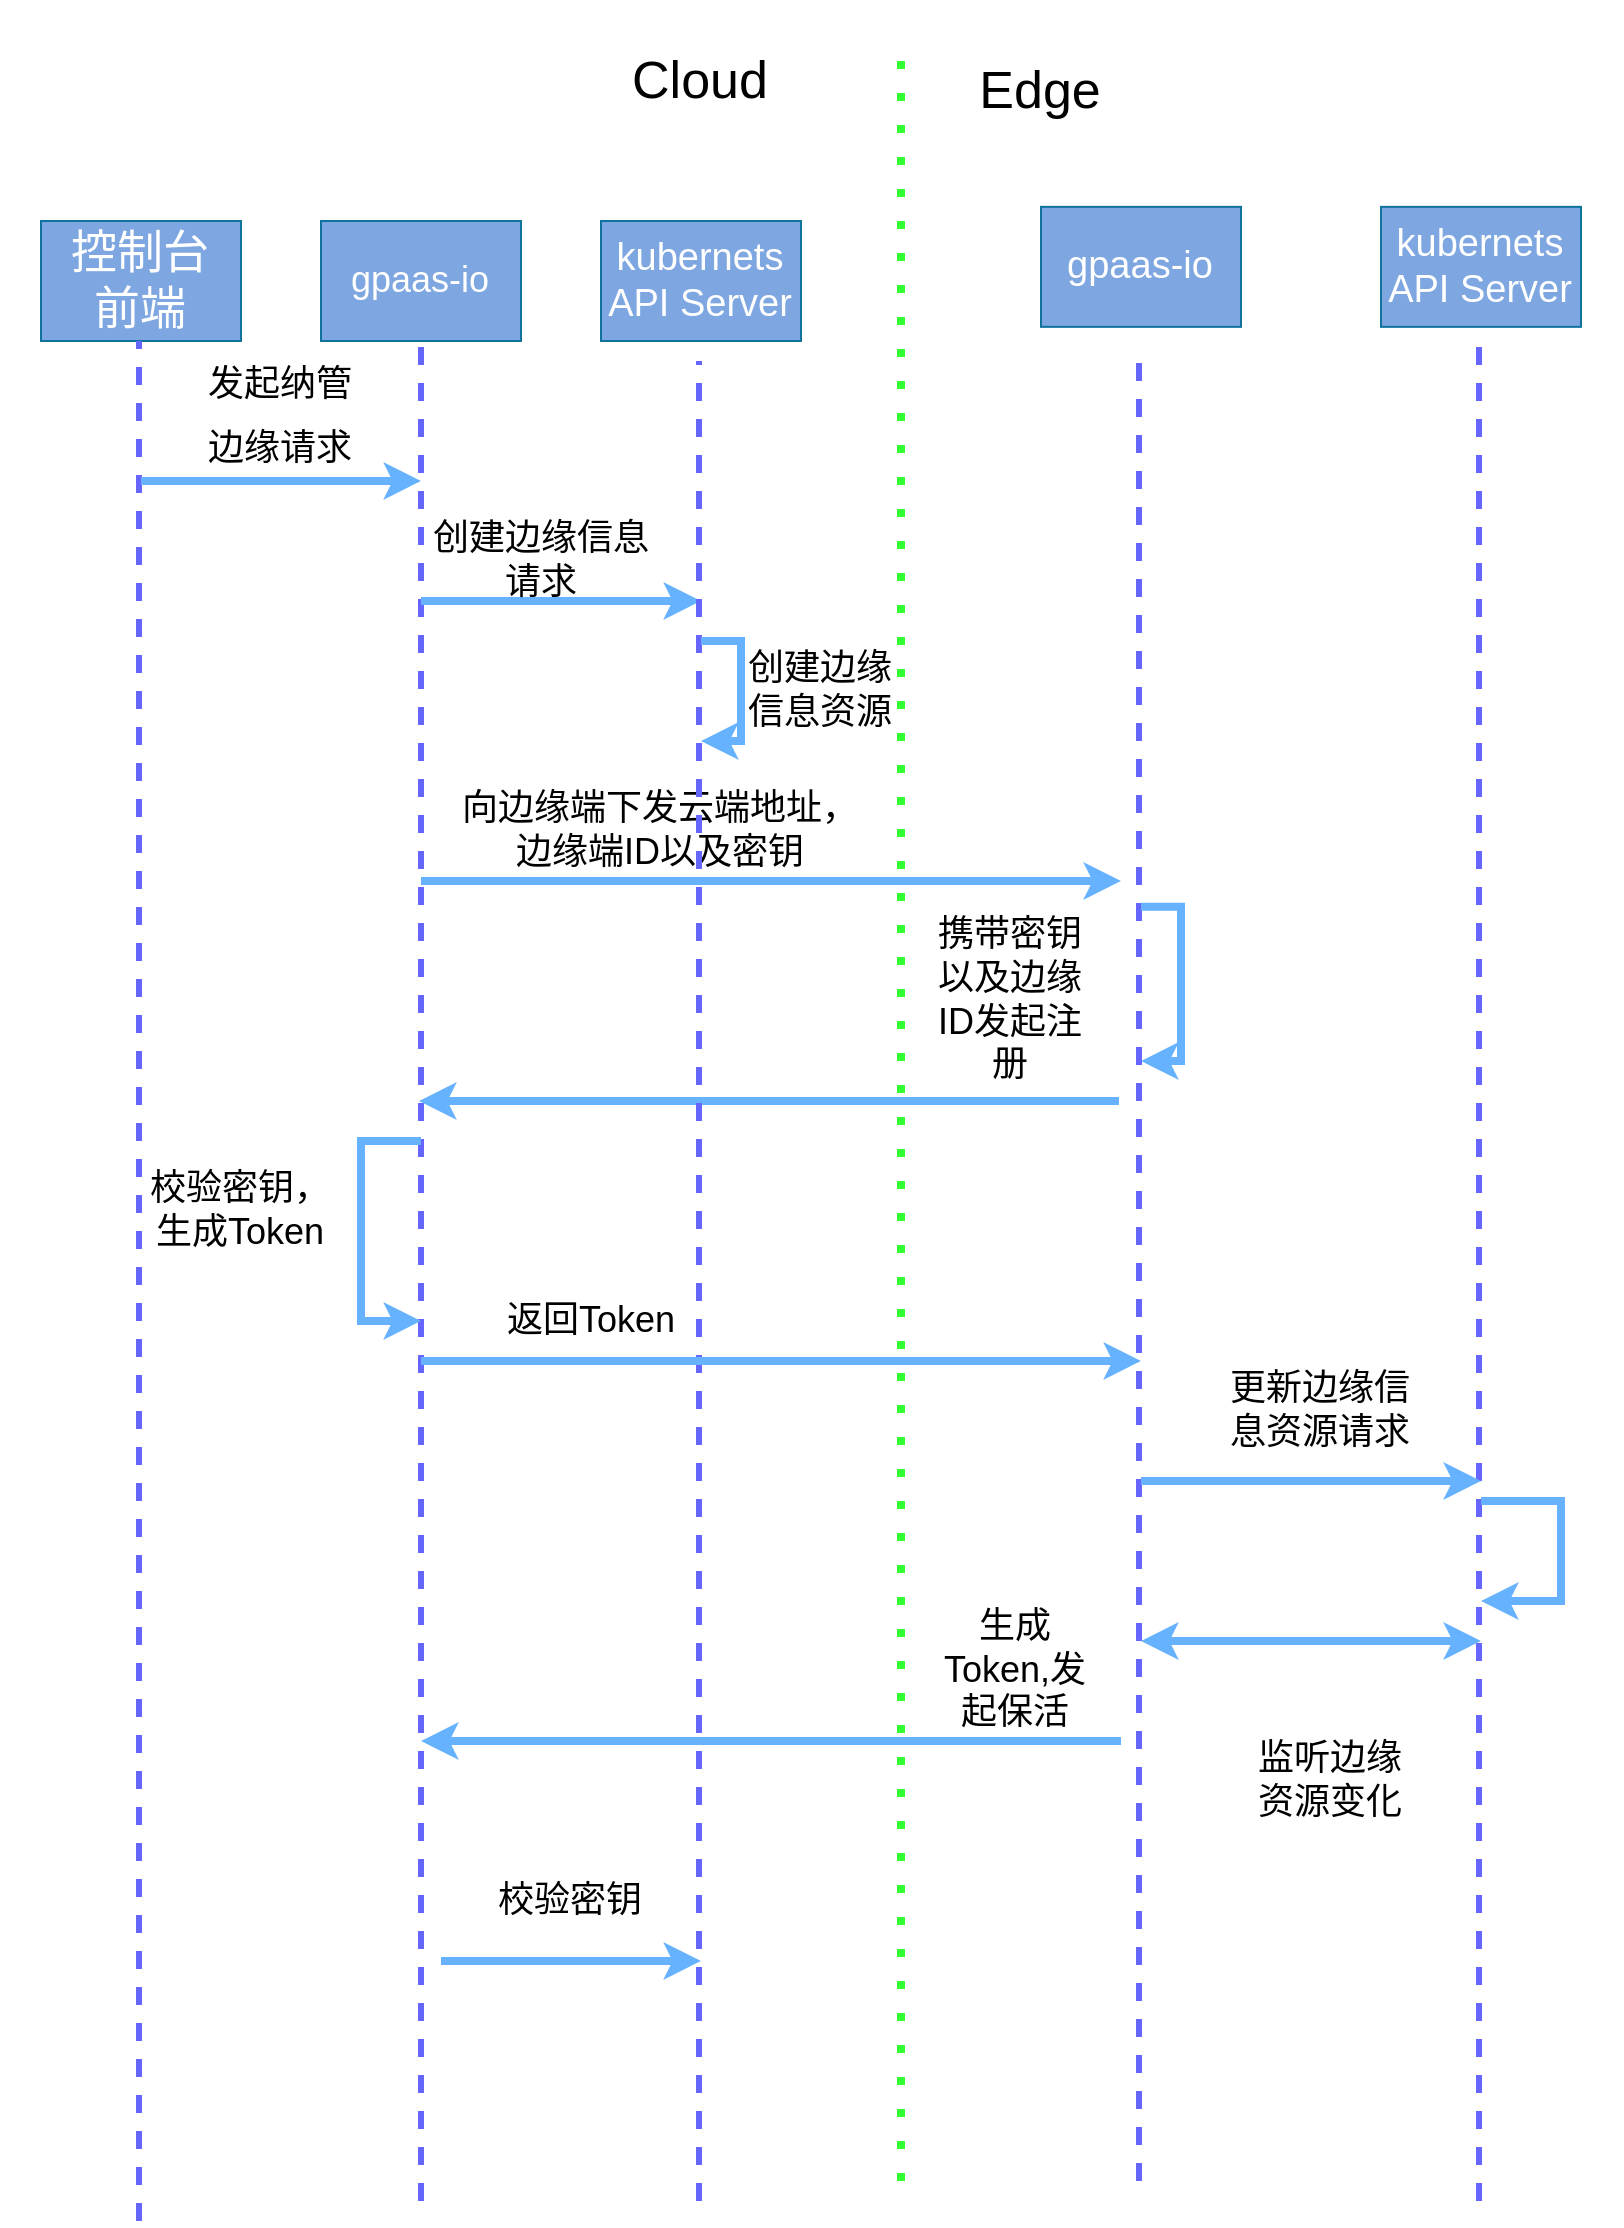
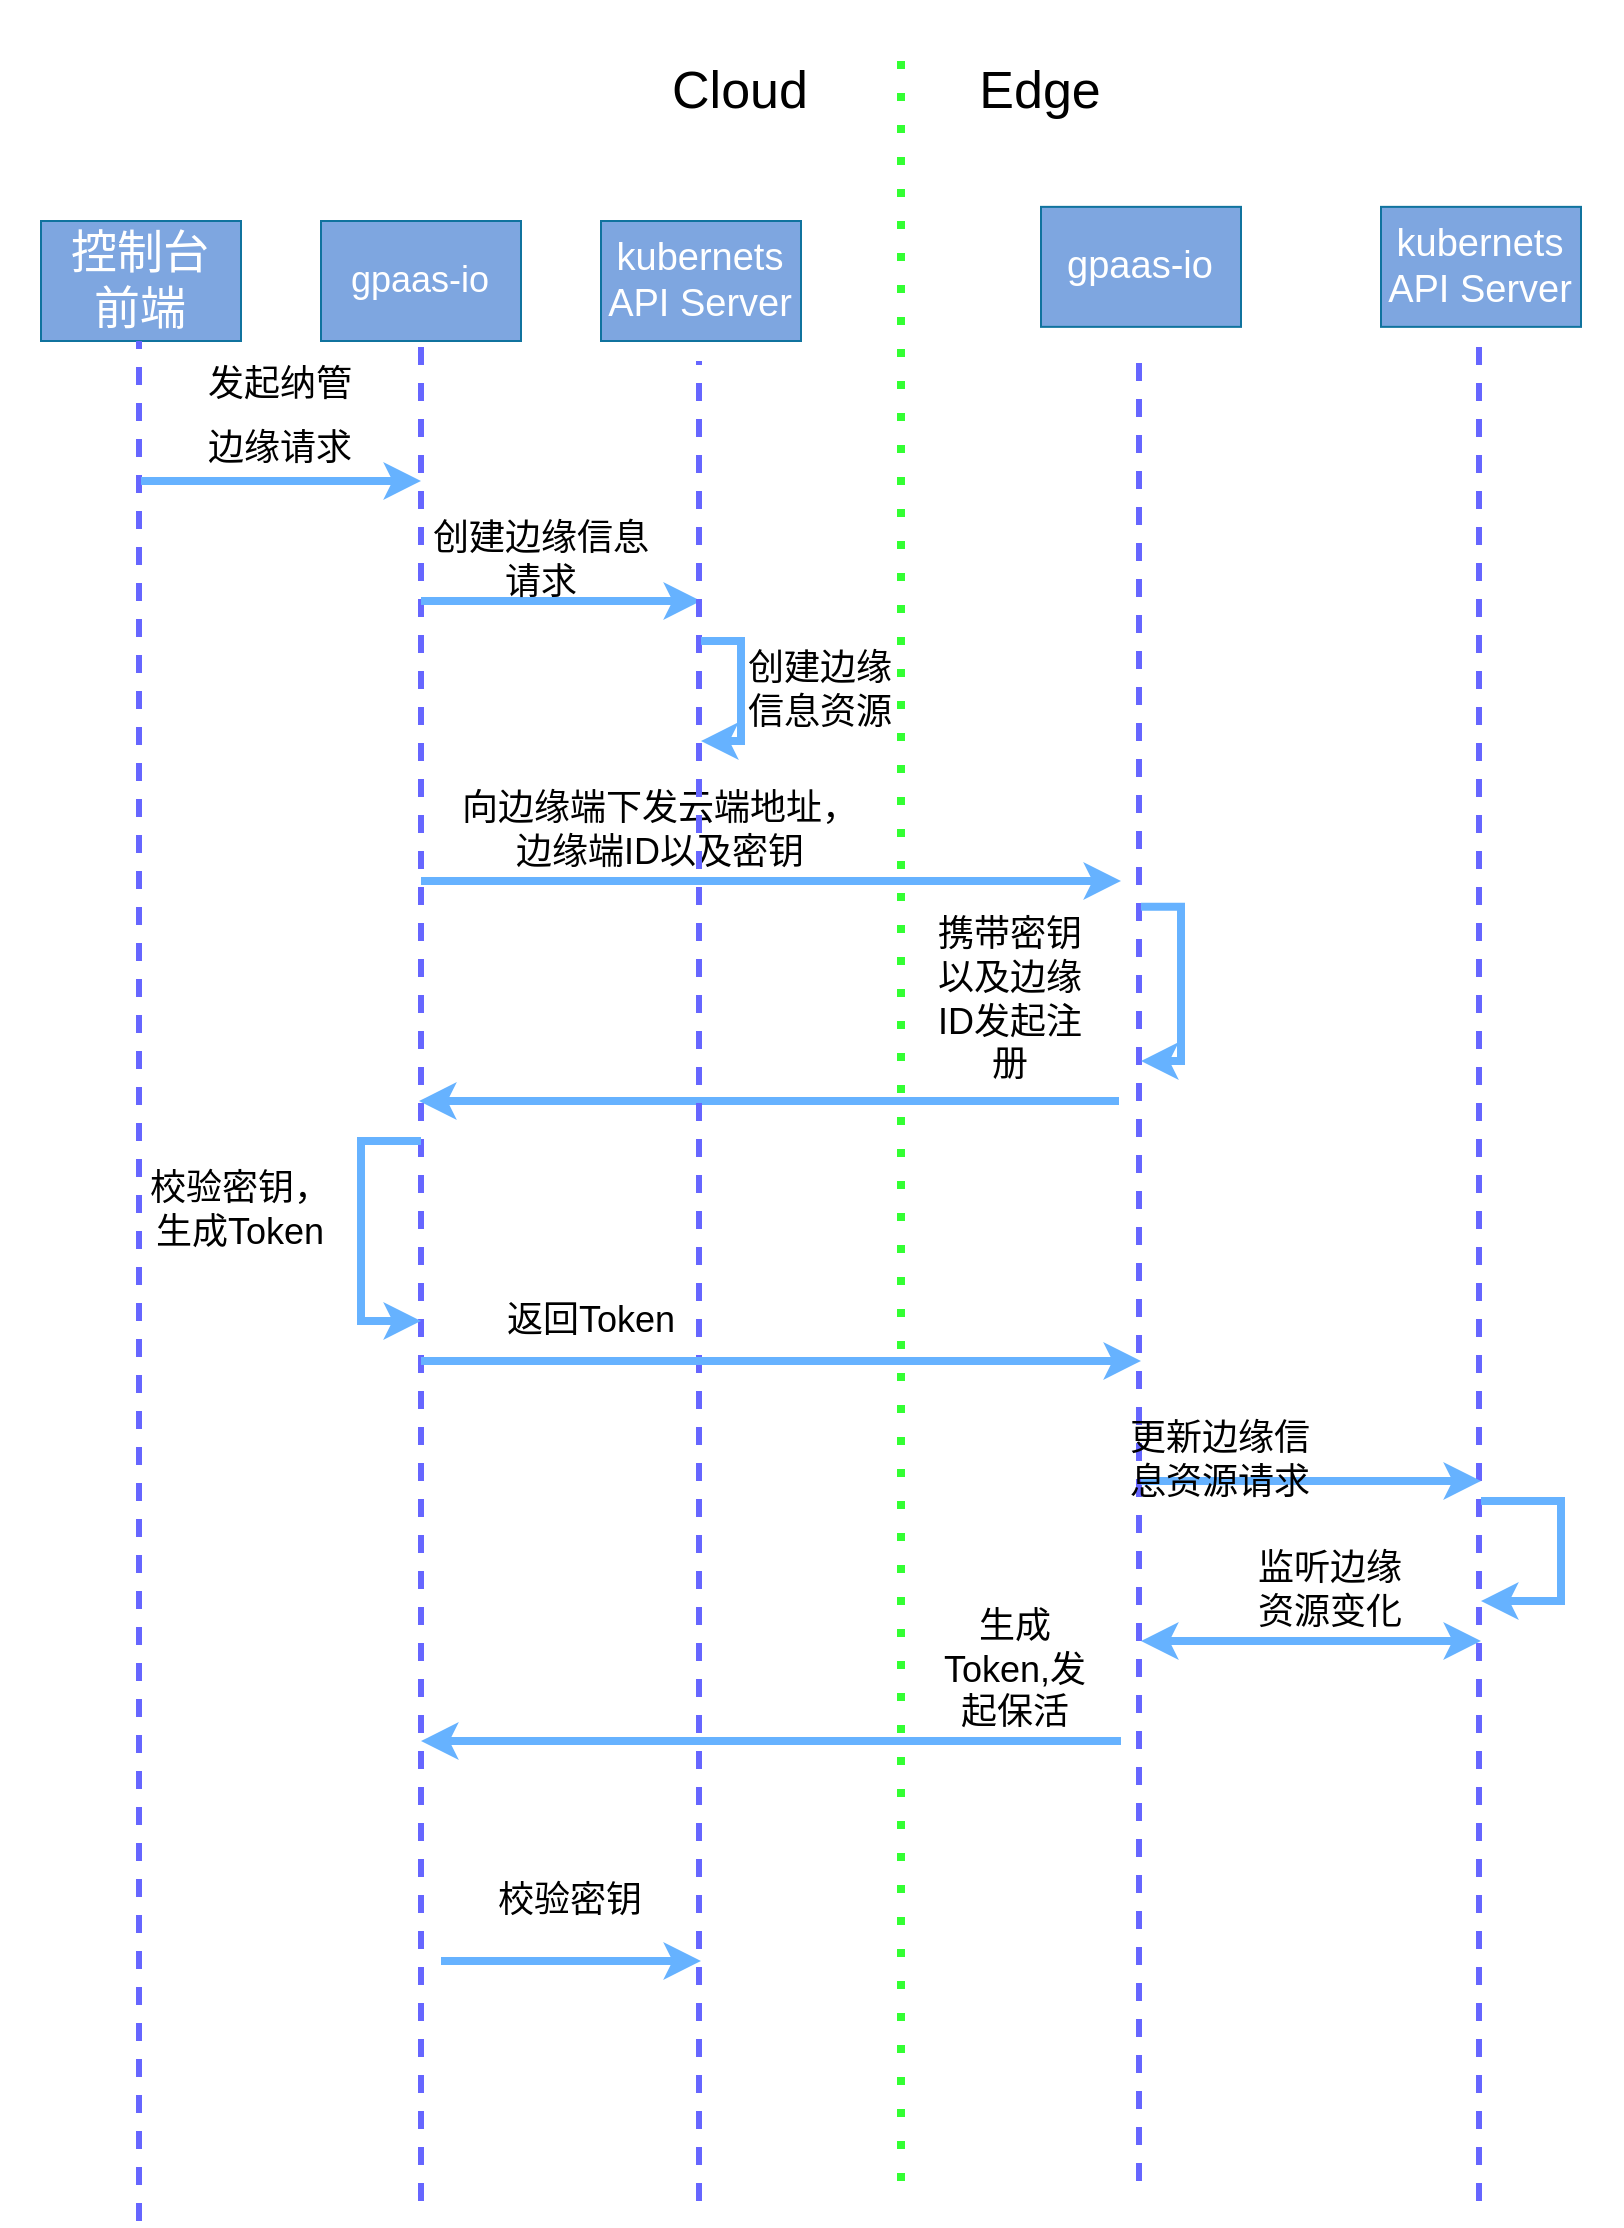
node "Cloud": moved (701, 81) -> (741, 91)
node "更新边缘信息资源请求": moved (1321, 1411) -> (1221, 1461)
node "监听边缘资源变化": moved (1331, 1781) -> (1331, 1591)
